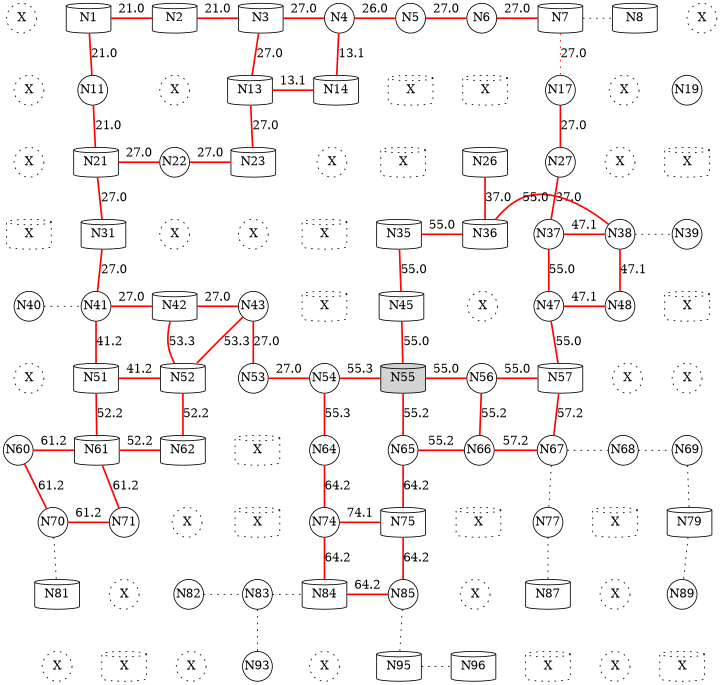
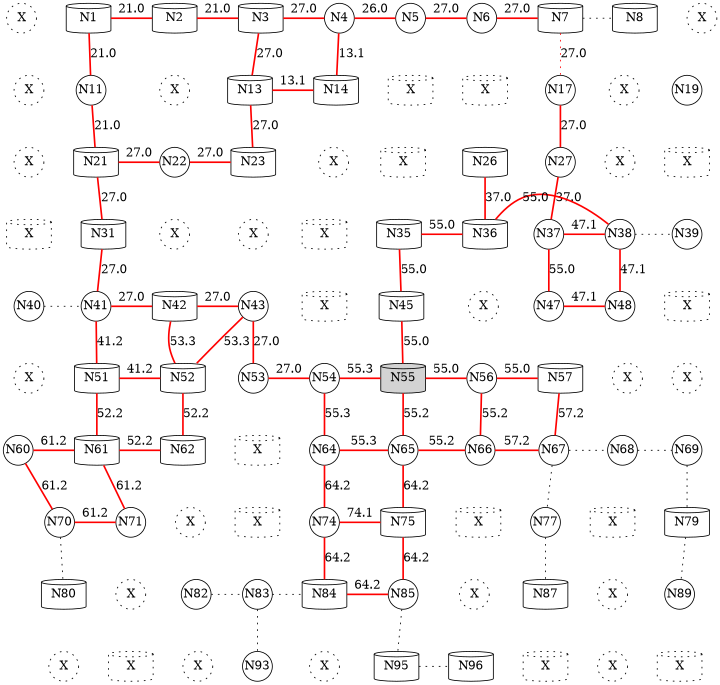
edge "N47" -- "N57": removed, label "55.0"
edge "N64" -- "N65": added, label "55.3"
node "N81": label "N81" -> "N80"
